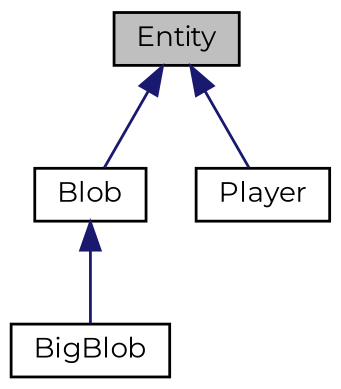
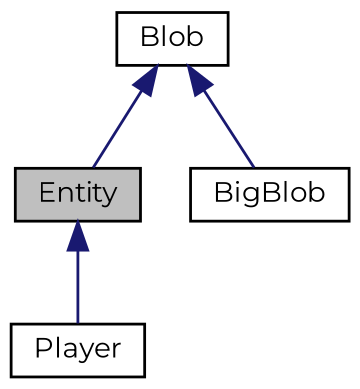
edge "Blob" -> "Entity": reversed
